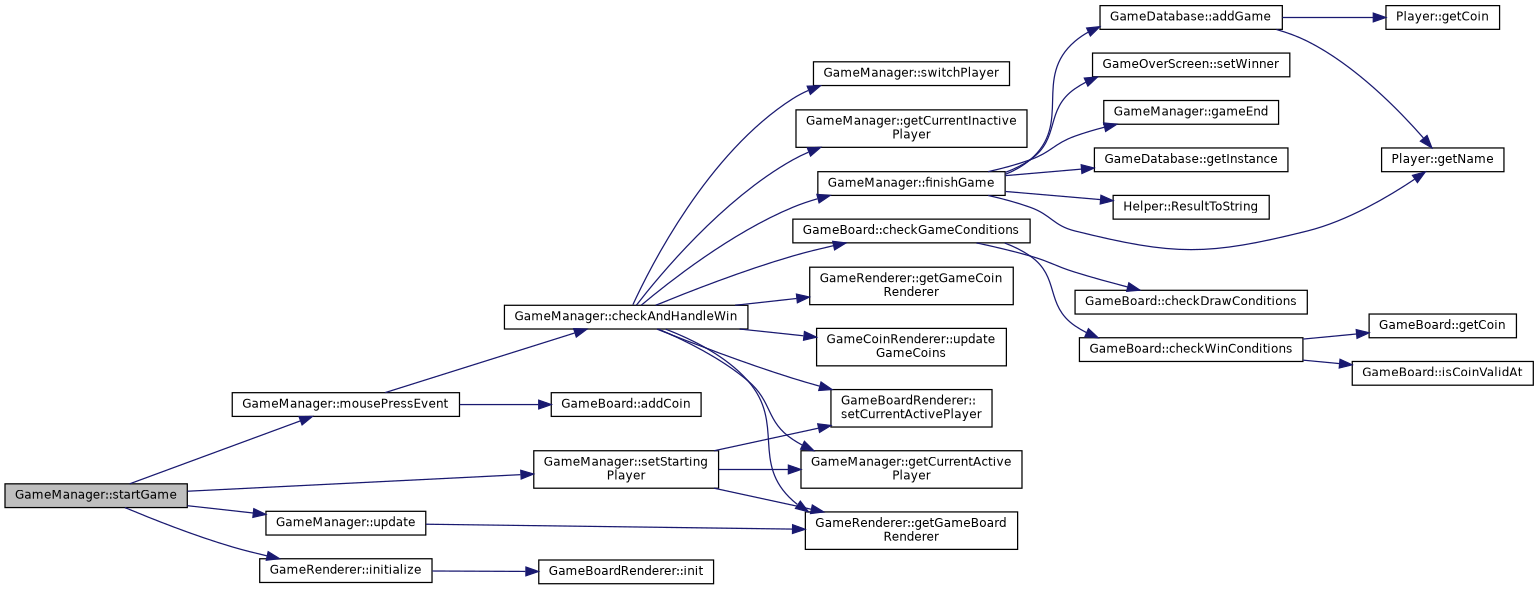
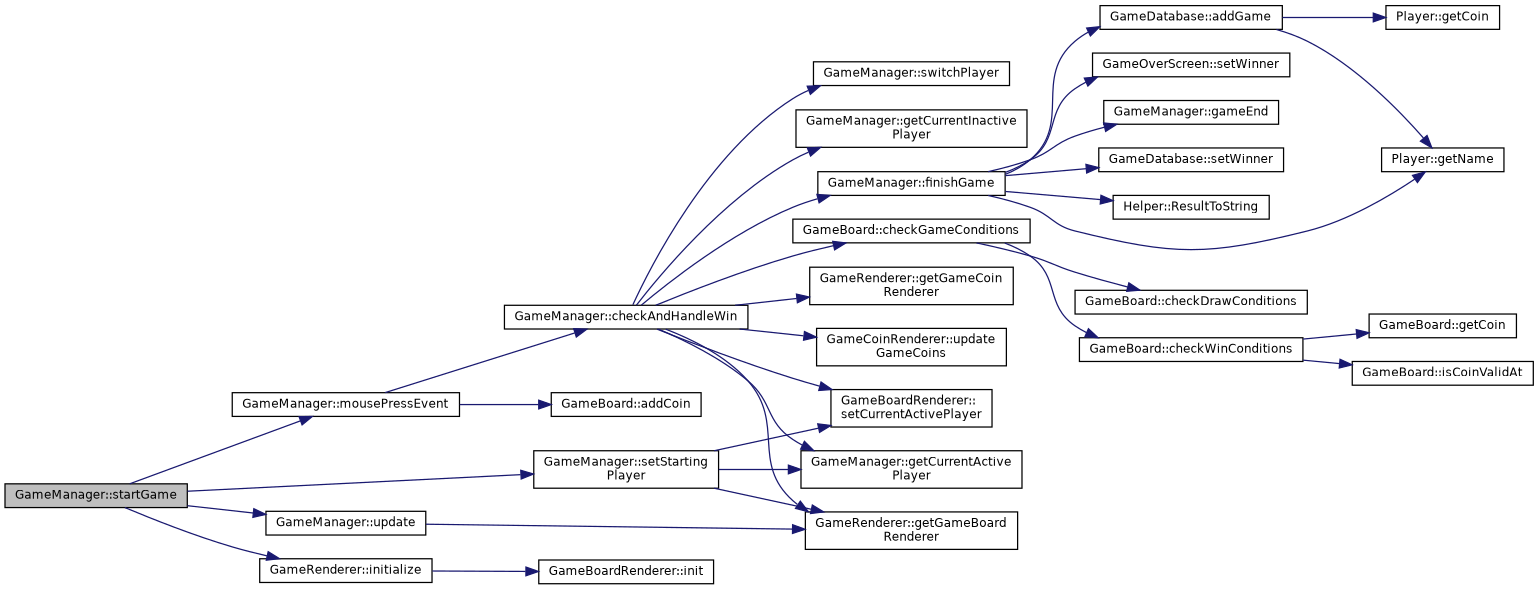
node "GameDatabase::getInstance": label "GameDatabase::getInstance" -> "GameDatabase::setWinner"
